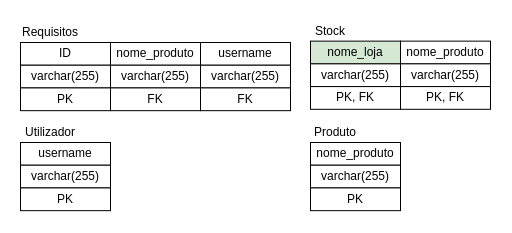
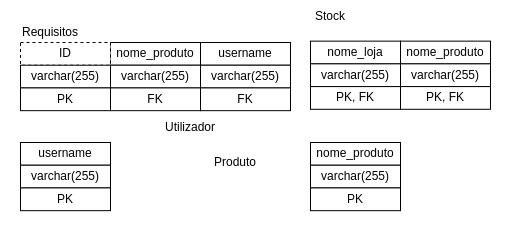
node "Stock": moved (331, 31) -> (331, 16)
node "nome_loja": fillcolor #d5e8d4 -> #ffffff
node "ID": style solid -> dashed
node "Utilizador": moved (51, 133) -> (191, 128)
node "Produto": moved (336, 133) -> (236, 163)
